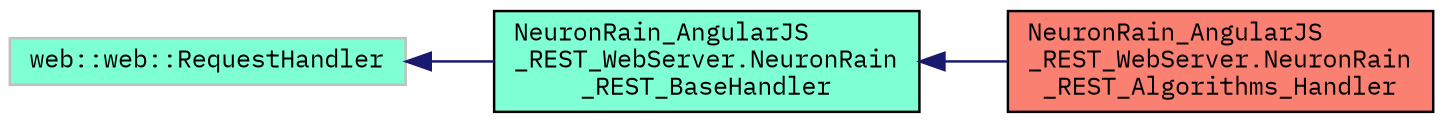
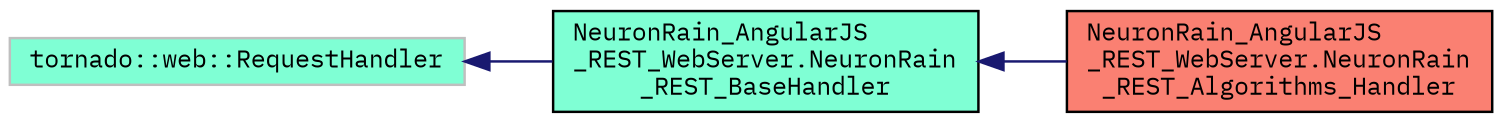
node "web::web::RequestHandler": label "web::web::RequestHandler" -> "tornado::web::RequestHandler"
